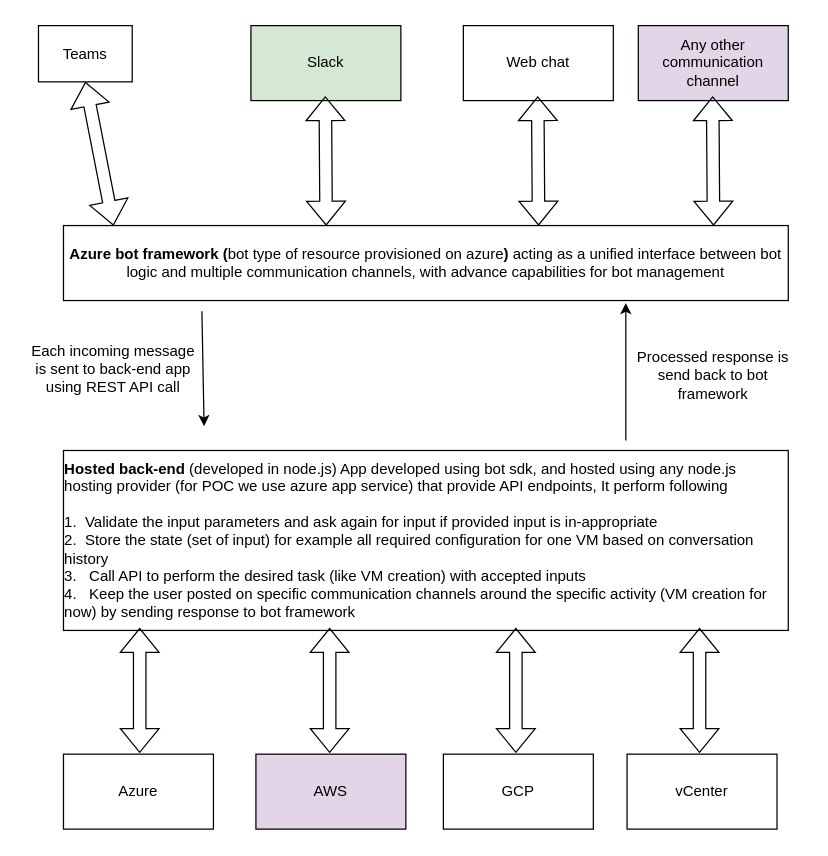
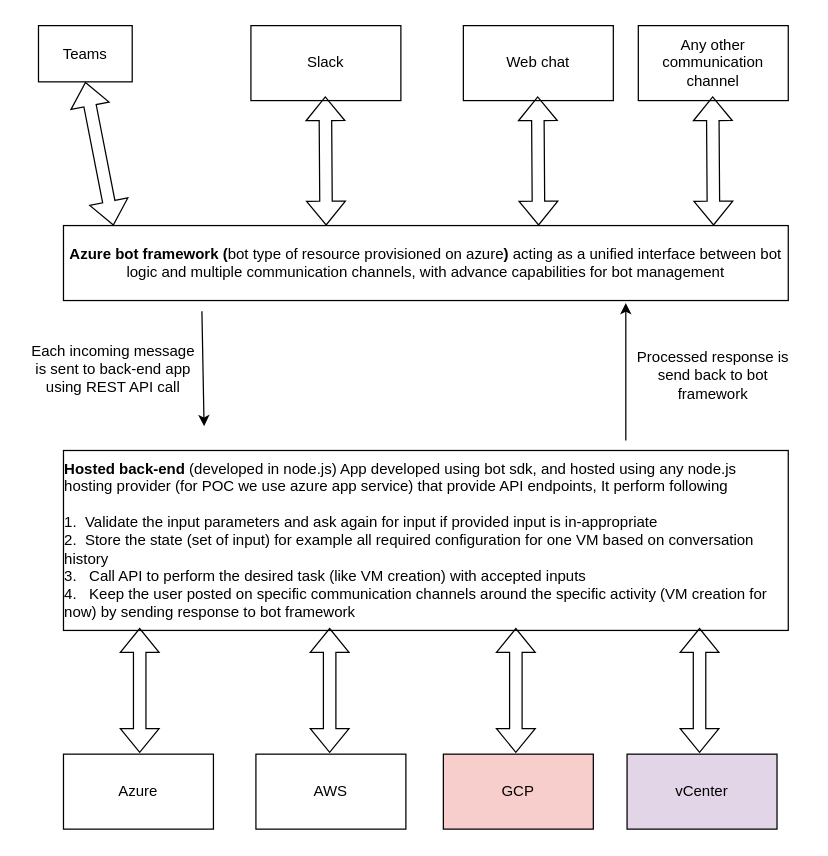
node "Slack": fillcolor #d5e8d4 -> #ffffff
node "Any other communication channel": fillcolor #e1d5e7 -> #ffffff
node "AWS": fillcolor #e1d5e7 -> #ffffff
node "GCP": fillcolor #ffffff -> #f8cecc
node "vCenter": fillcolor #ffffff -> #e1d5e7
